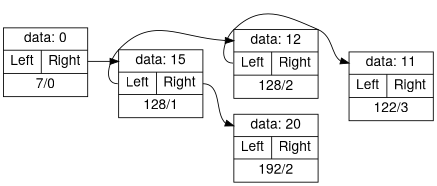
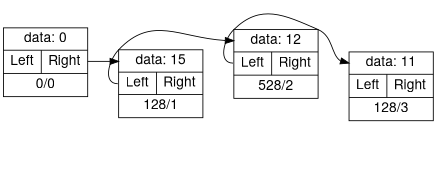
node "data: 0": text "7/0" -> "0/0"
node "data: 12": text "128/2" -> "528/2"
node "data: 11": text "122/3" -> "128/3"
node "data: 20": removed
